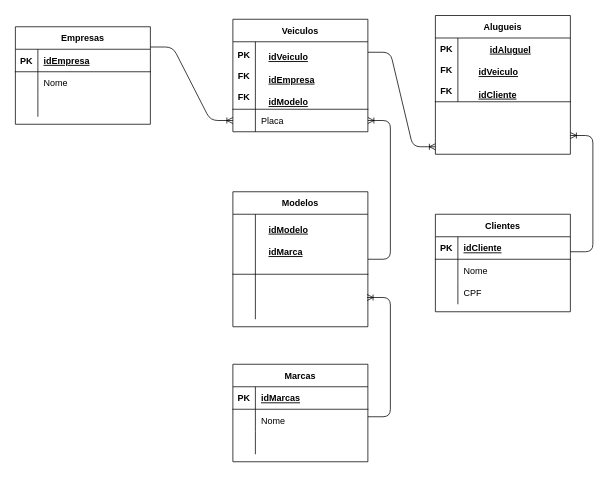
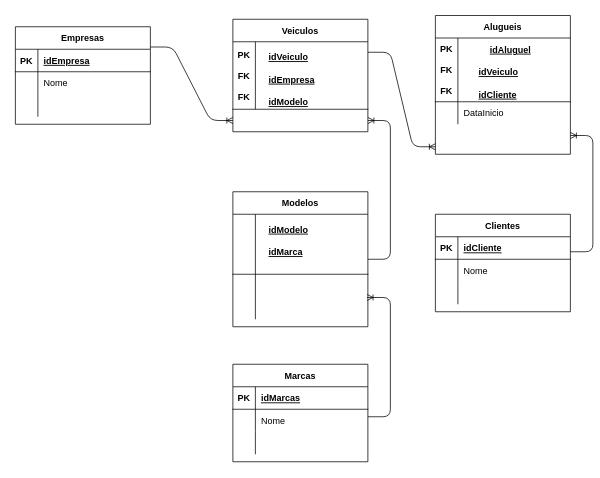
node "DataInicio": added
node "Placa": removed
node "CPF": removed
